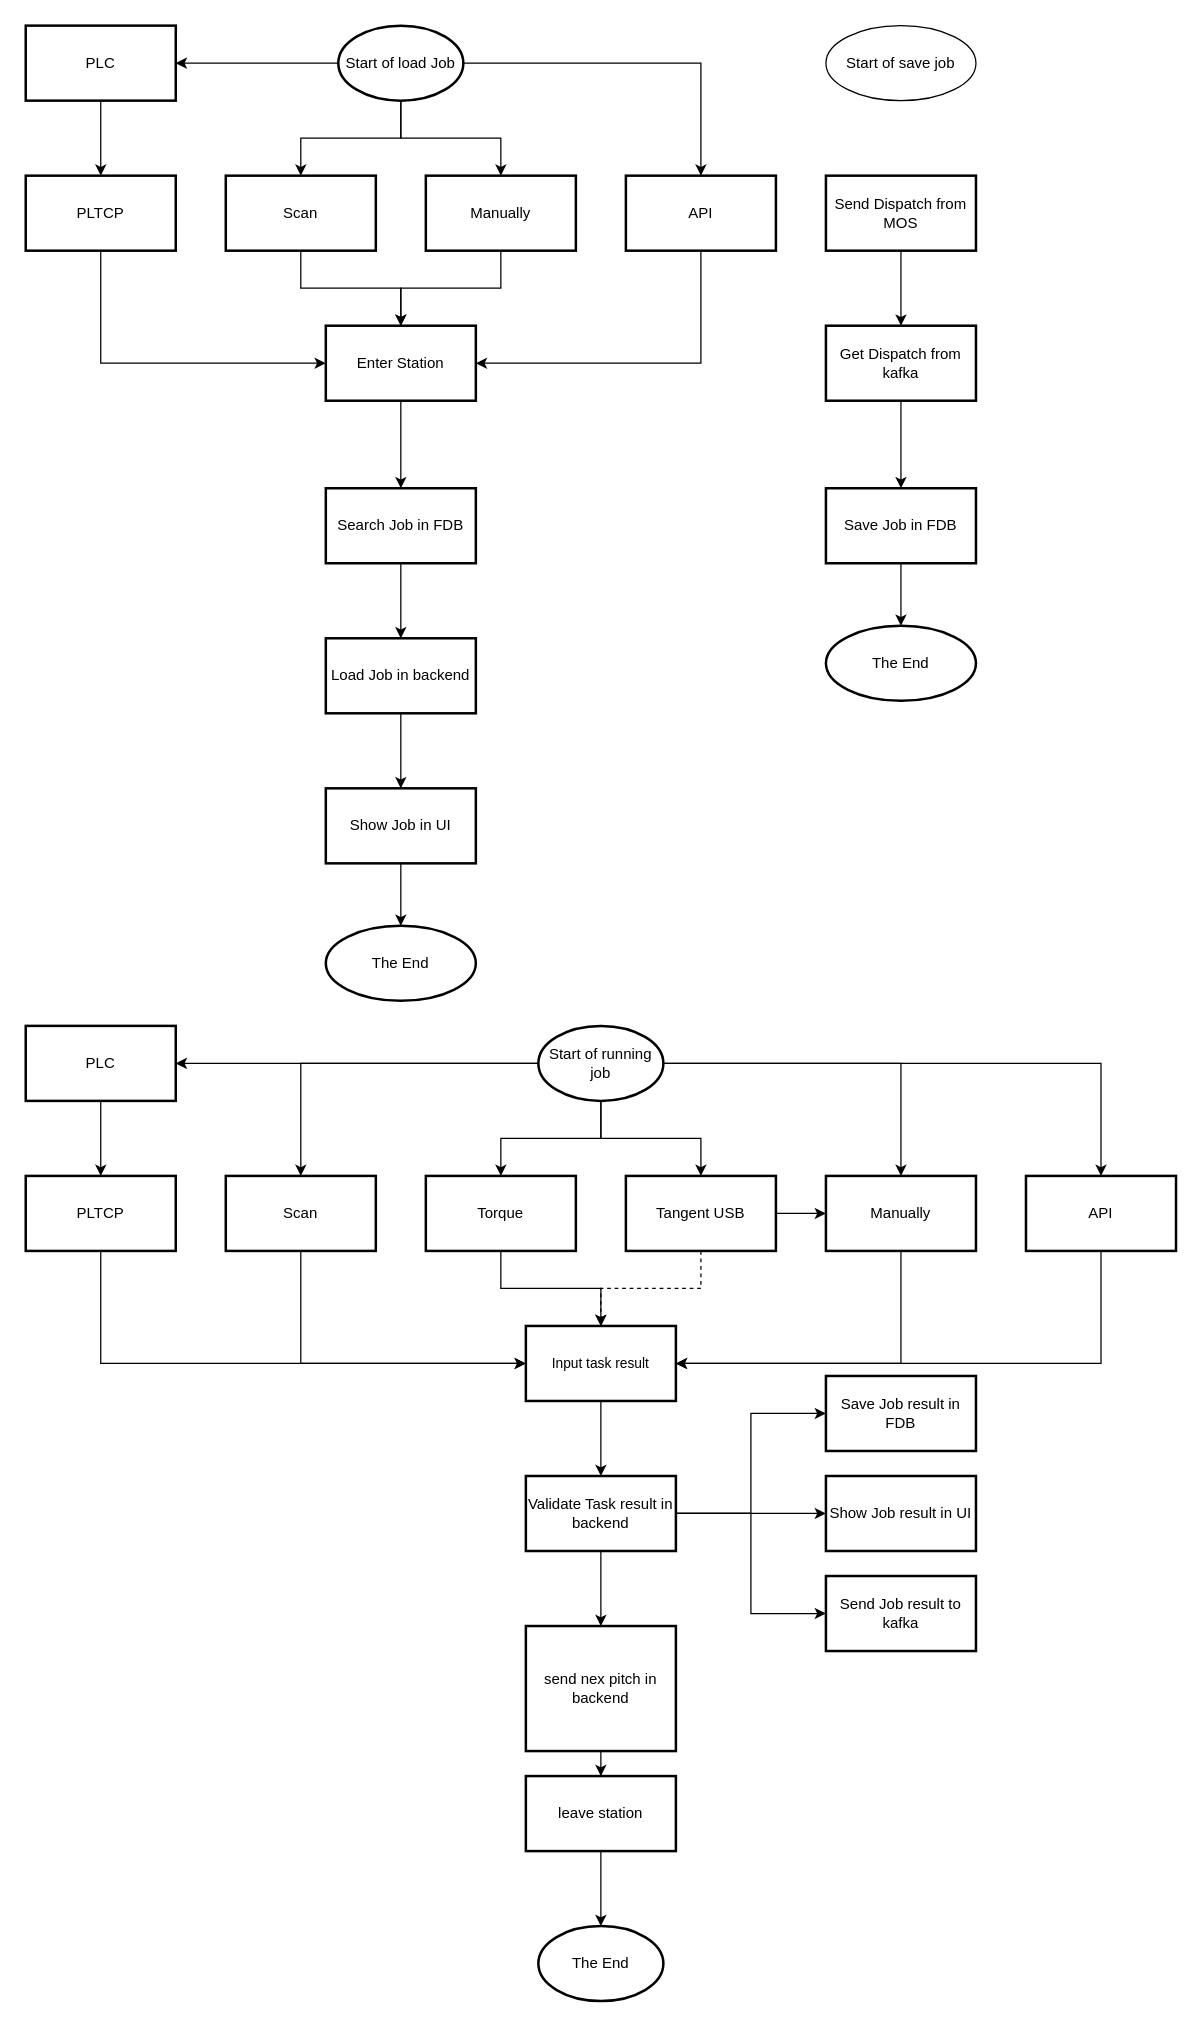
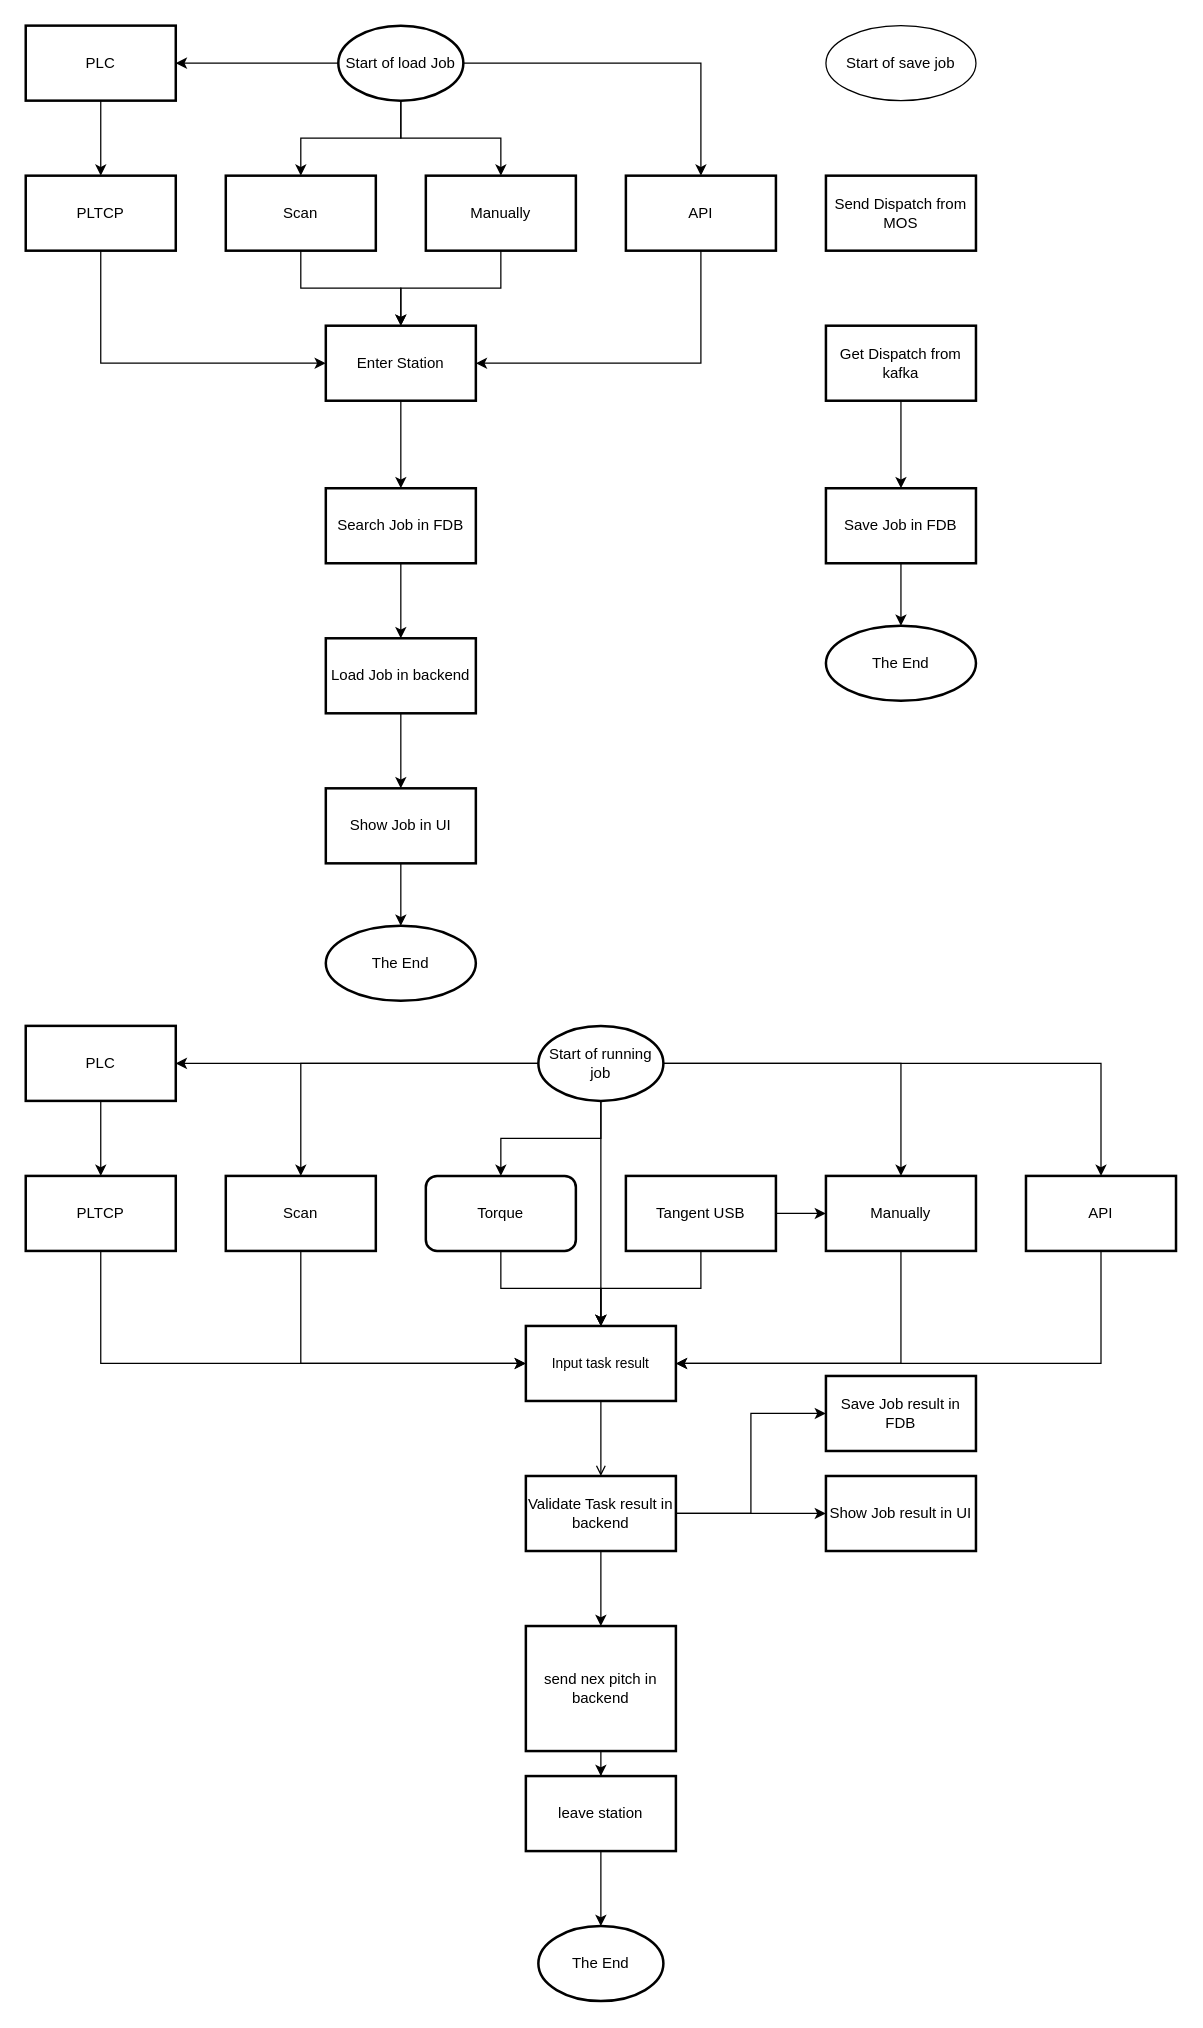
edge "Send Dispatch from MOS" -> "Get Dispatch from kafka": removed
edge "Start of running job" -> "Tangent USB": now "Start of running job" -> "Input task result"
node "Torque": shape rectangle -> rounded rectangle
edge "Tangent USB" -> "Input task result": style dashed -> solid
edge "Input task result" -> "Validate Task result in backend": arrowhead classic -> open
edge "Validate Task result in backend" -> "Send Job result to kafka": removed
node "Send Job result to kafka": removed
